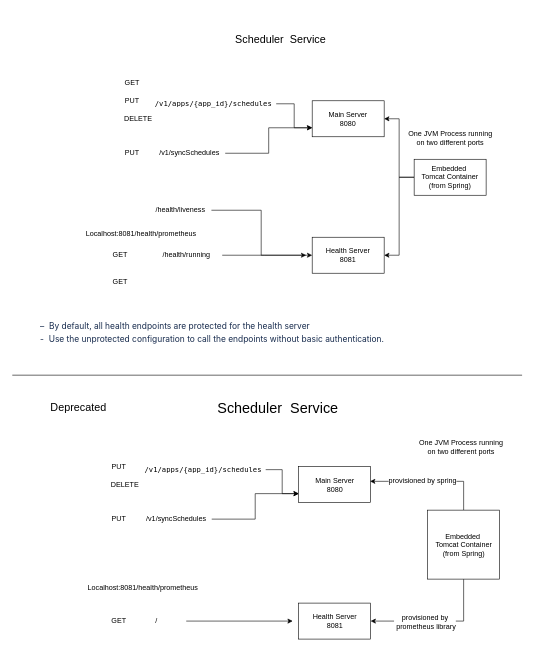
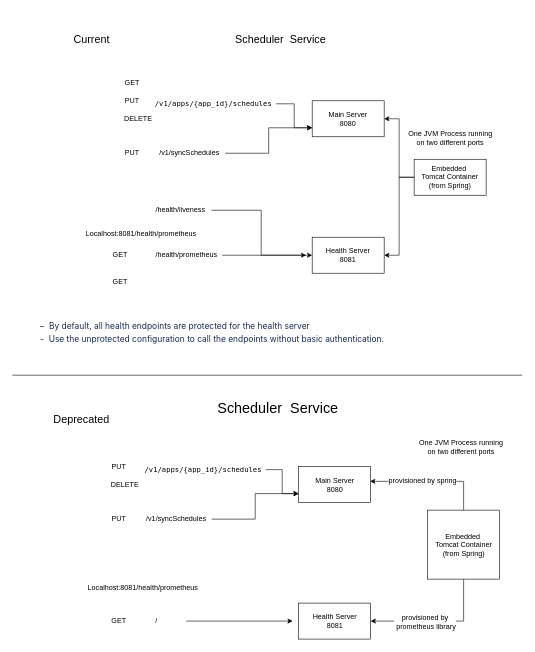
node "Current": added
node "/health/running": label "/health/running" -> "/health/prometheus"
node "Deprecated": moved (80, 408) -> (83, 420)
